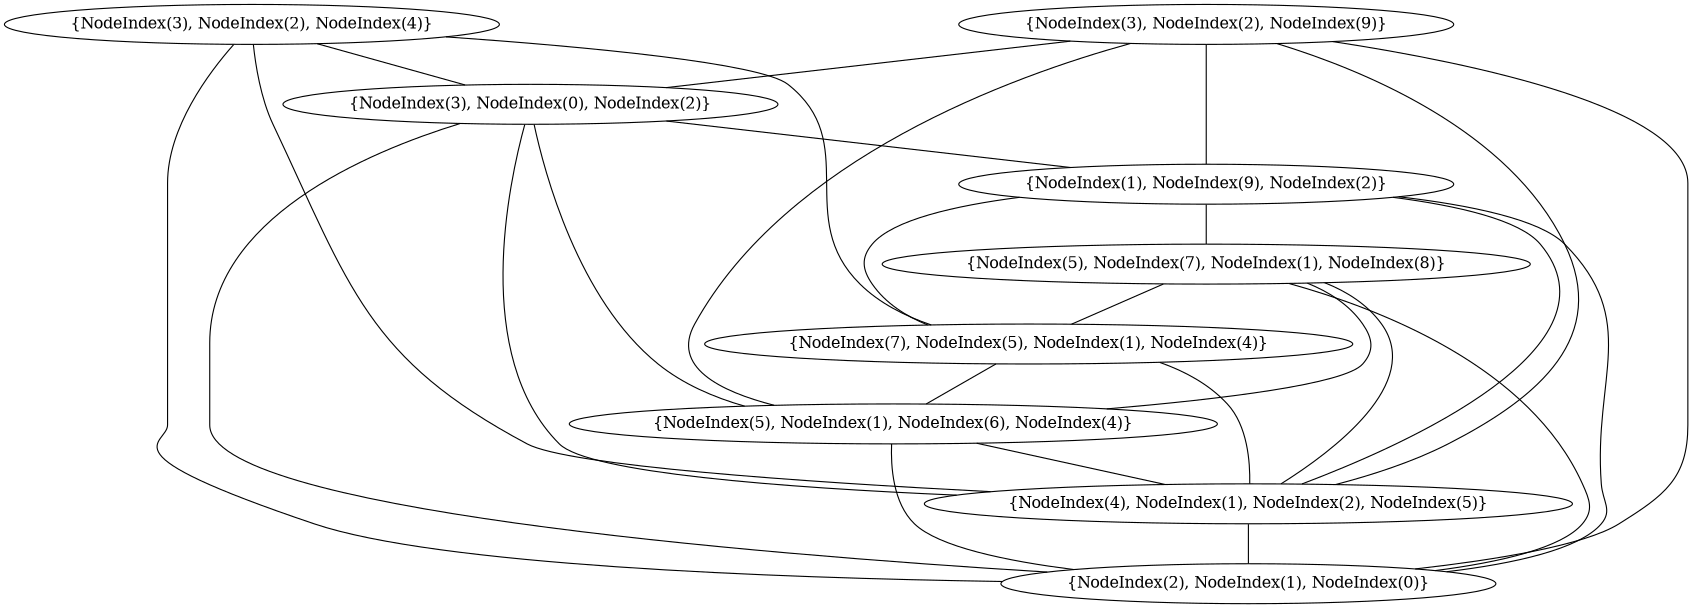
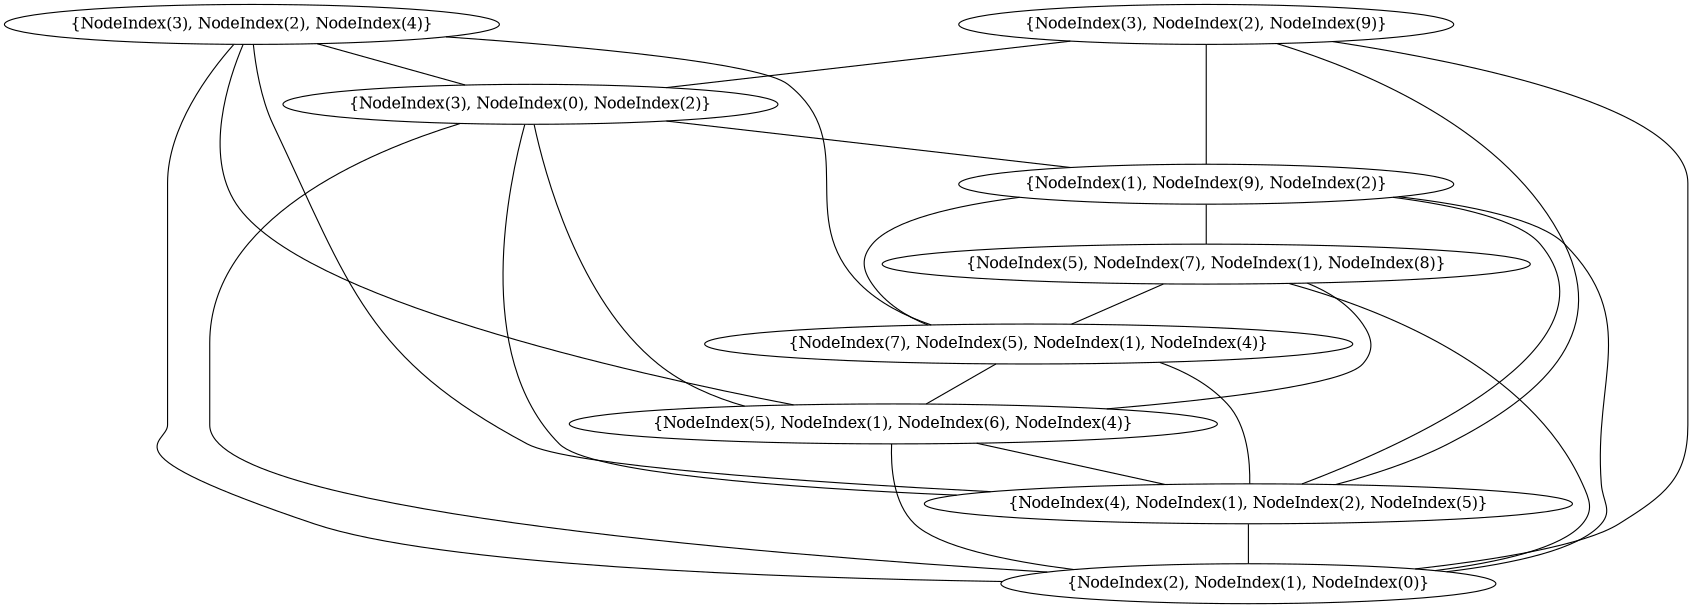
edge "{NodeIndex(3), NodeIndex(2), NodeIndex(9)}" -- "{NodeIndex(5), NodeIndex(1), NodeIndex(6), NodeIndex(4)}": now "{NodeIndex(3), NodeIndex(2), NodeIndex(4)}" -- "{NodeIndex(5), NodeIndex(1), NodeIndex(6), NodeIndex(4)}"
edge "{NodeIndex(5), NodeIndex(7), NodeIndex(1), NodeIndex(8)}" -- "{NodeIndex(4), NodeIndex(1), NodeIndex(2), NodeIndex(5)}": removed
